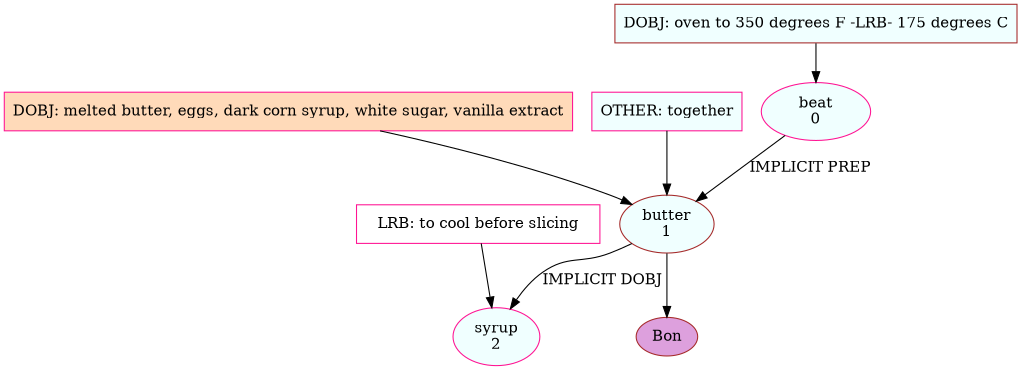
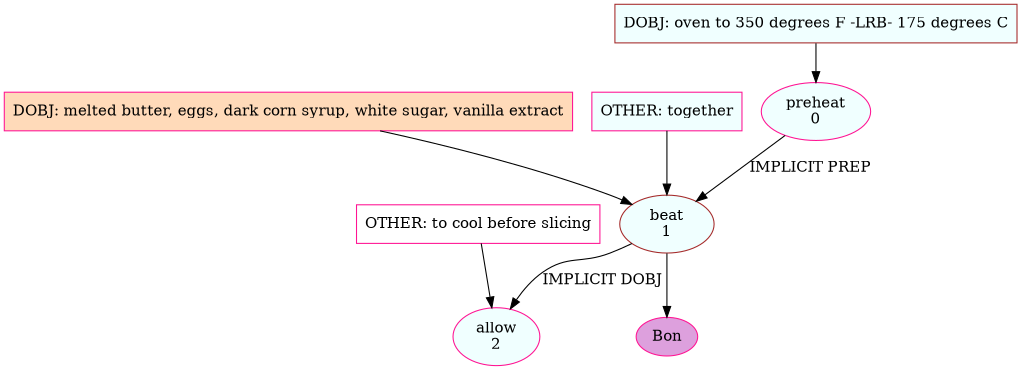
node "beat 0": label "beat 0" -> "preheat 0"
node "LRB: to cool before slicing": label "LRB: to cool before slicing" -> "OTHER: to cool before slicing"
node "butter 1": label "butter 1" -> "beat 1"
node "syrup 2": label "syrup 2" -> "allow 2"
node "Bon": color brown -> deeppink
